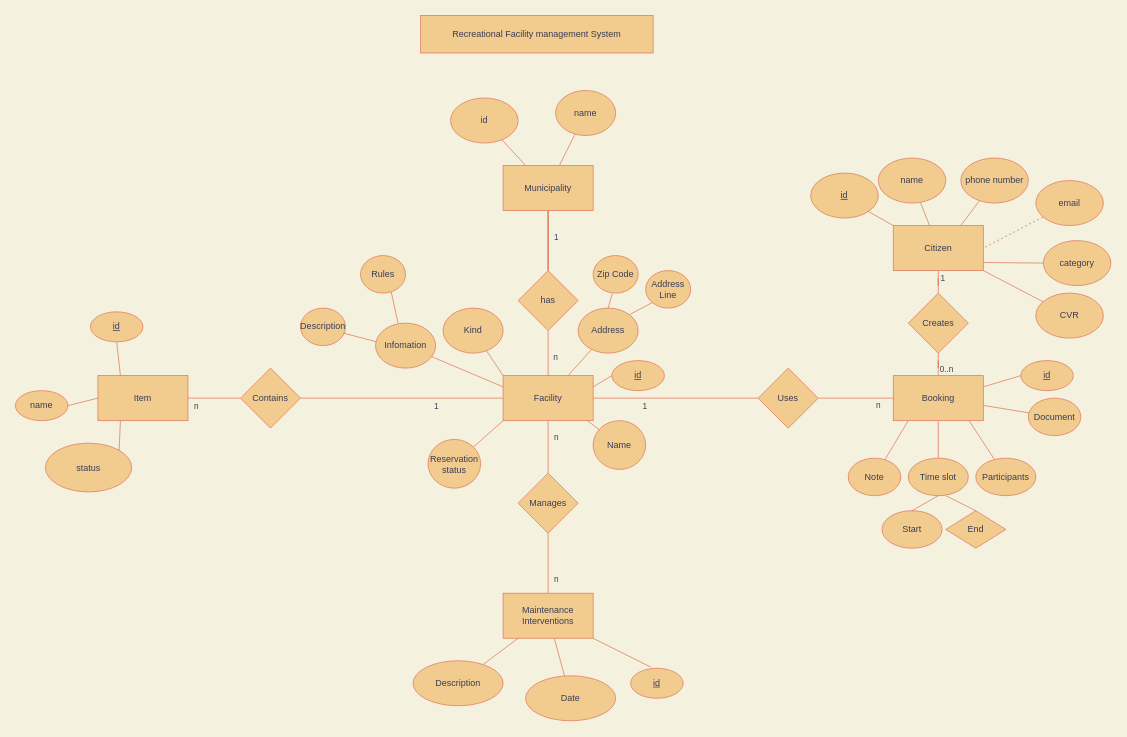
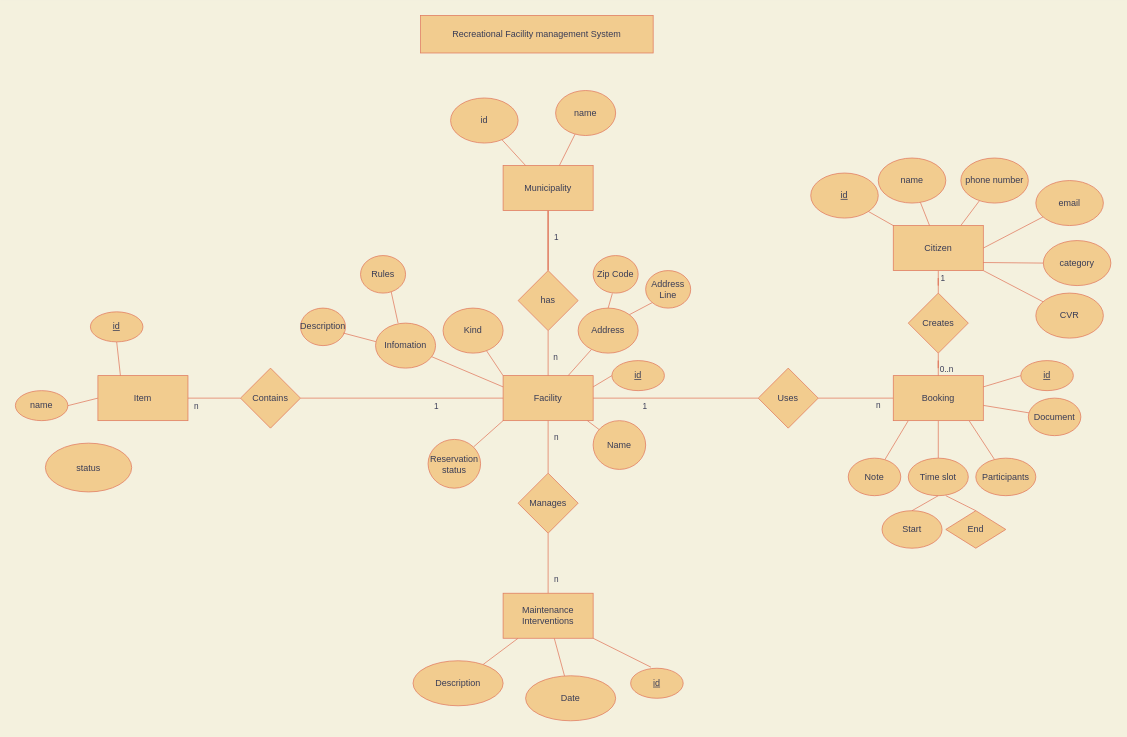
edge "email" -- "Citizen": style dashed -> solid
edge "Item" -- "status": removed
